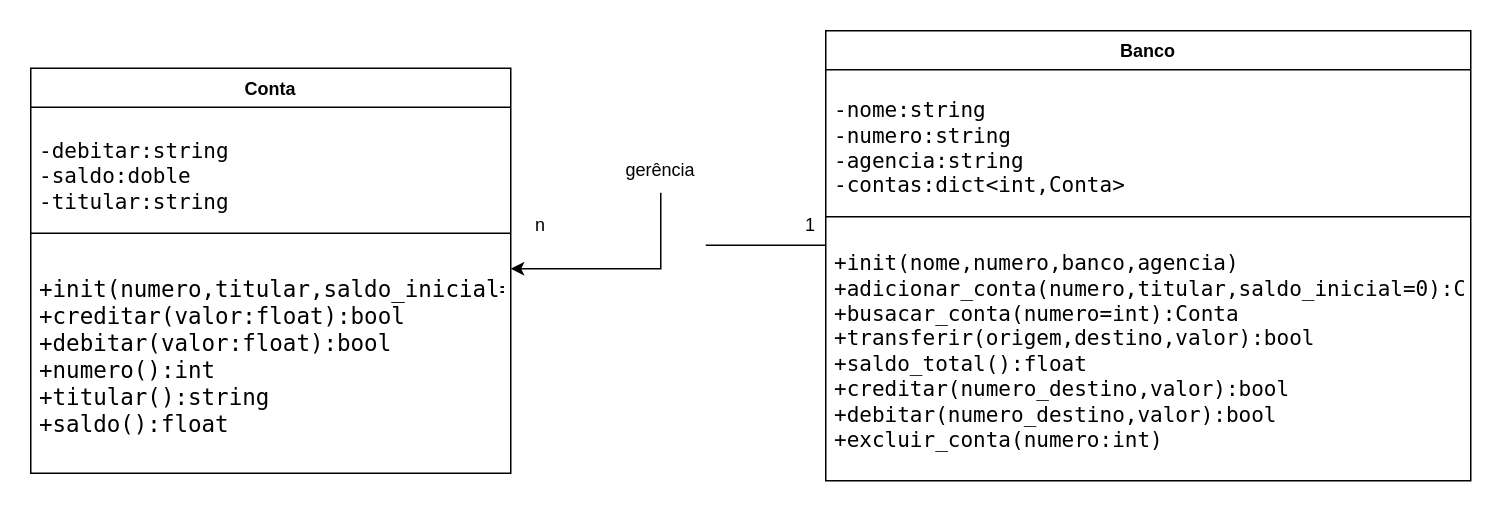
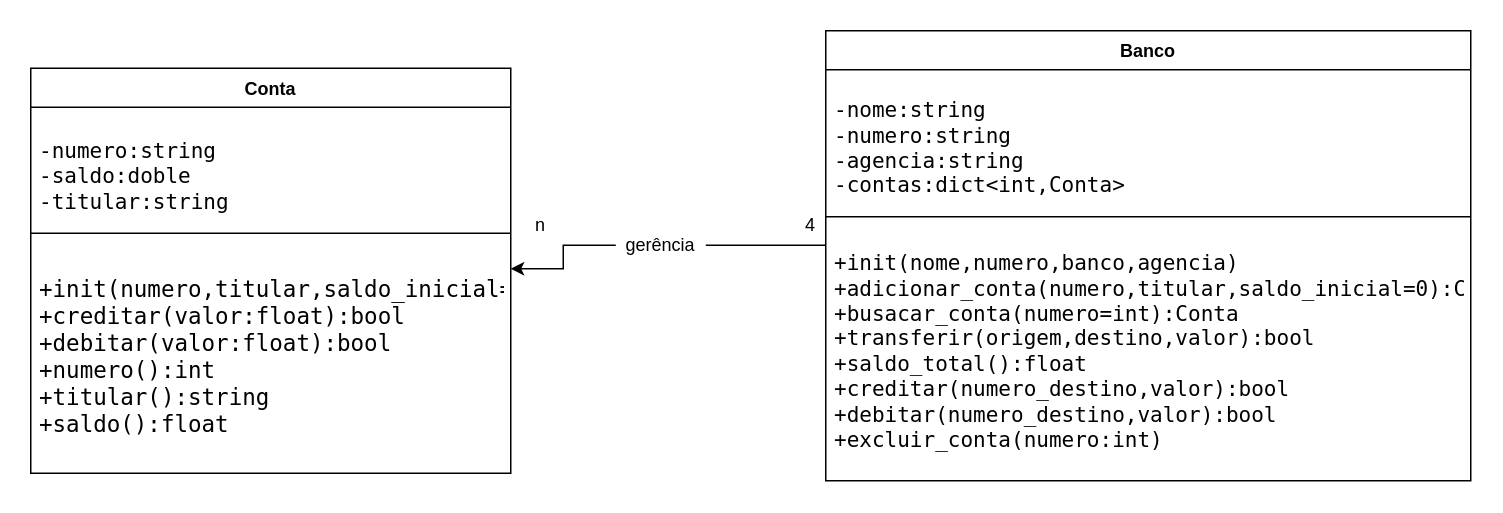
node "-debitar:string -saldo:doble -titular:string": label "-debitar:string -saldo:doble -titular:string" -> "-numero:string -saldo:doble -titular:string"
node "gerência": moved (661, 170) -> (661, 245)
node "1": label "1" -> "4"
